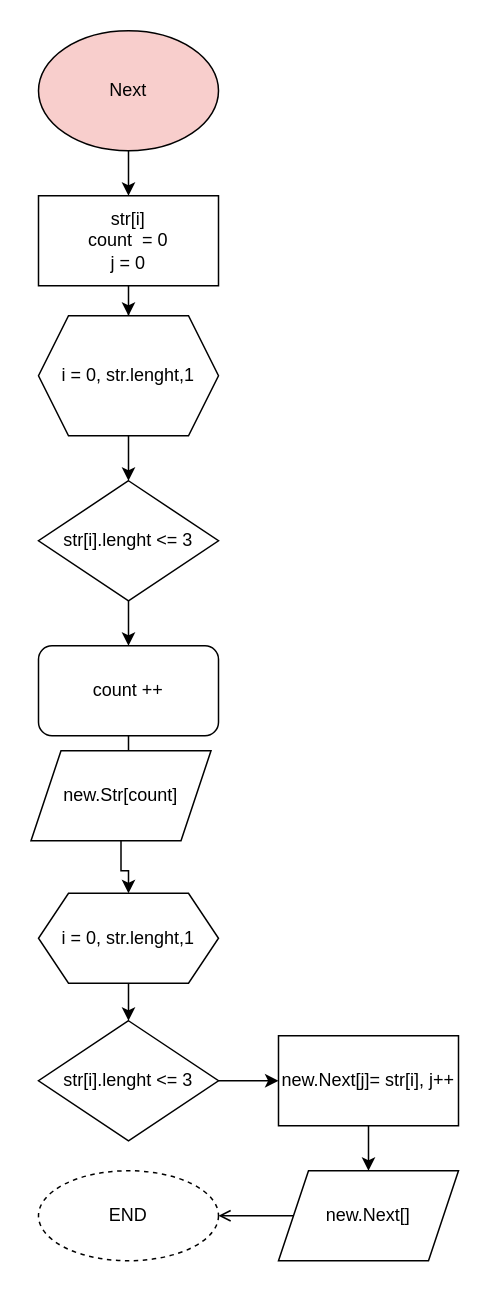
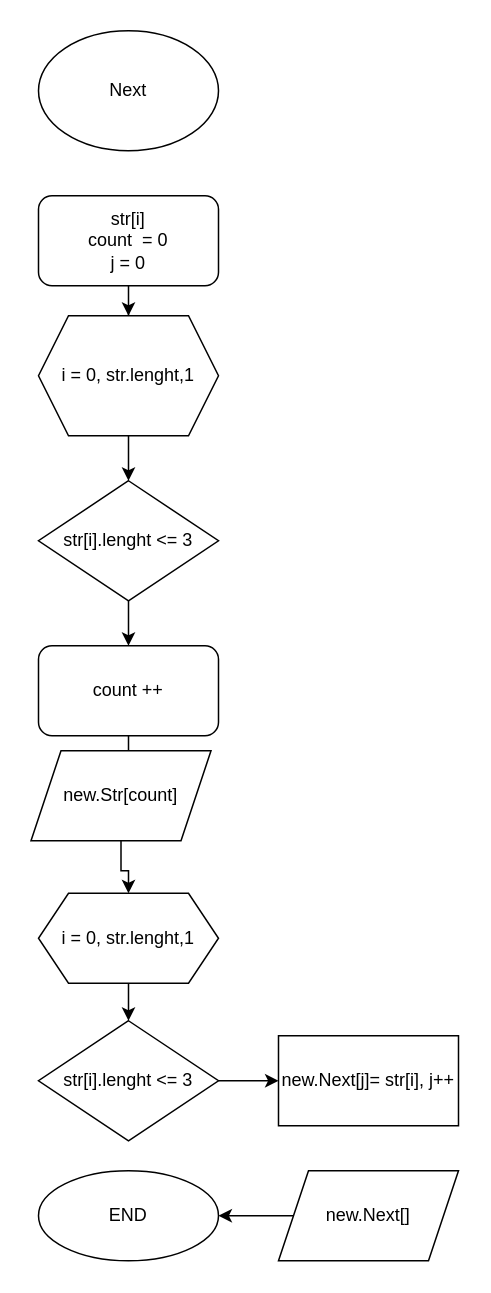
node "Next": fillcolor #f8cecc -> #ffffff
edge "Next" -> "str[i] count = 0 j = 0": removed
node "str[i] count = 0 j = 0": shape rectangle -> rounded rectangle
edge "new.Next[j]= str[i], j++" -> "new.Next[]": removed
node "END": style dashed -> solid
edge "new.Next[]" -> "END": arrowhead open -> classic
